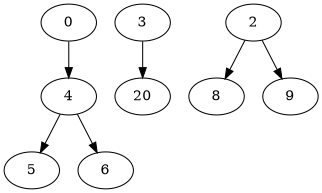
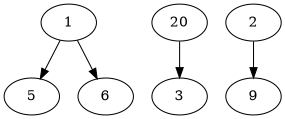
node "0": removed
edge "3" -> "20": reversed
node "4": label "4" -> "1"
node "8": removed
